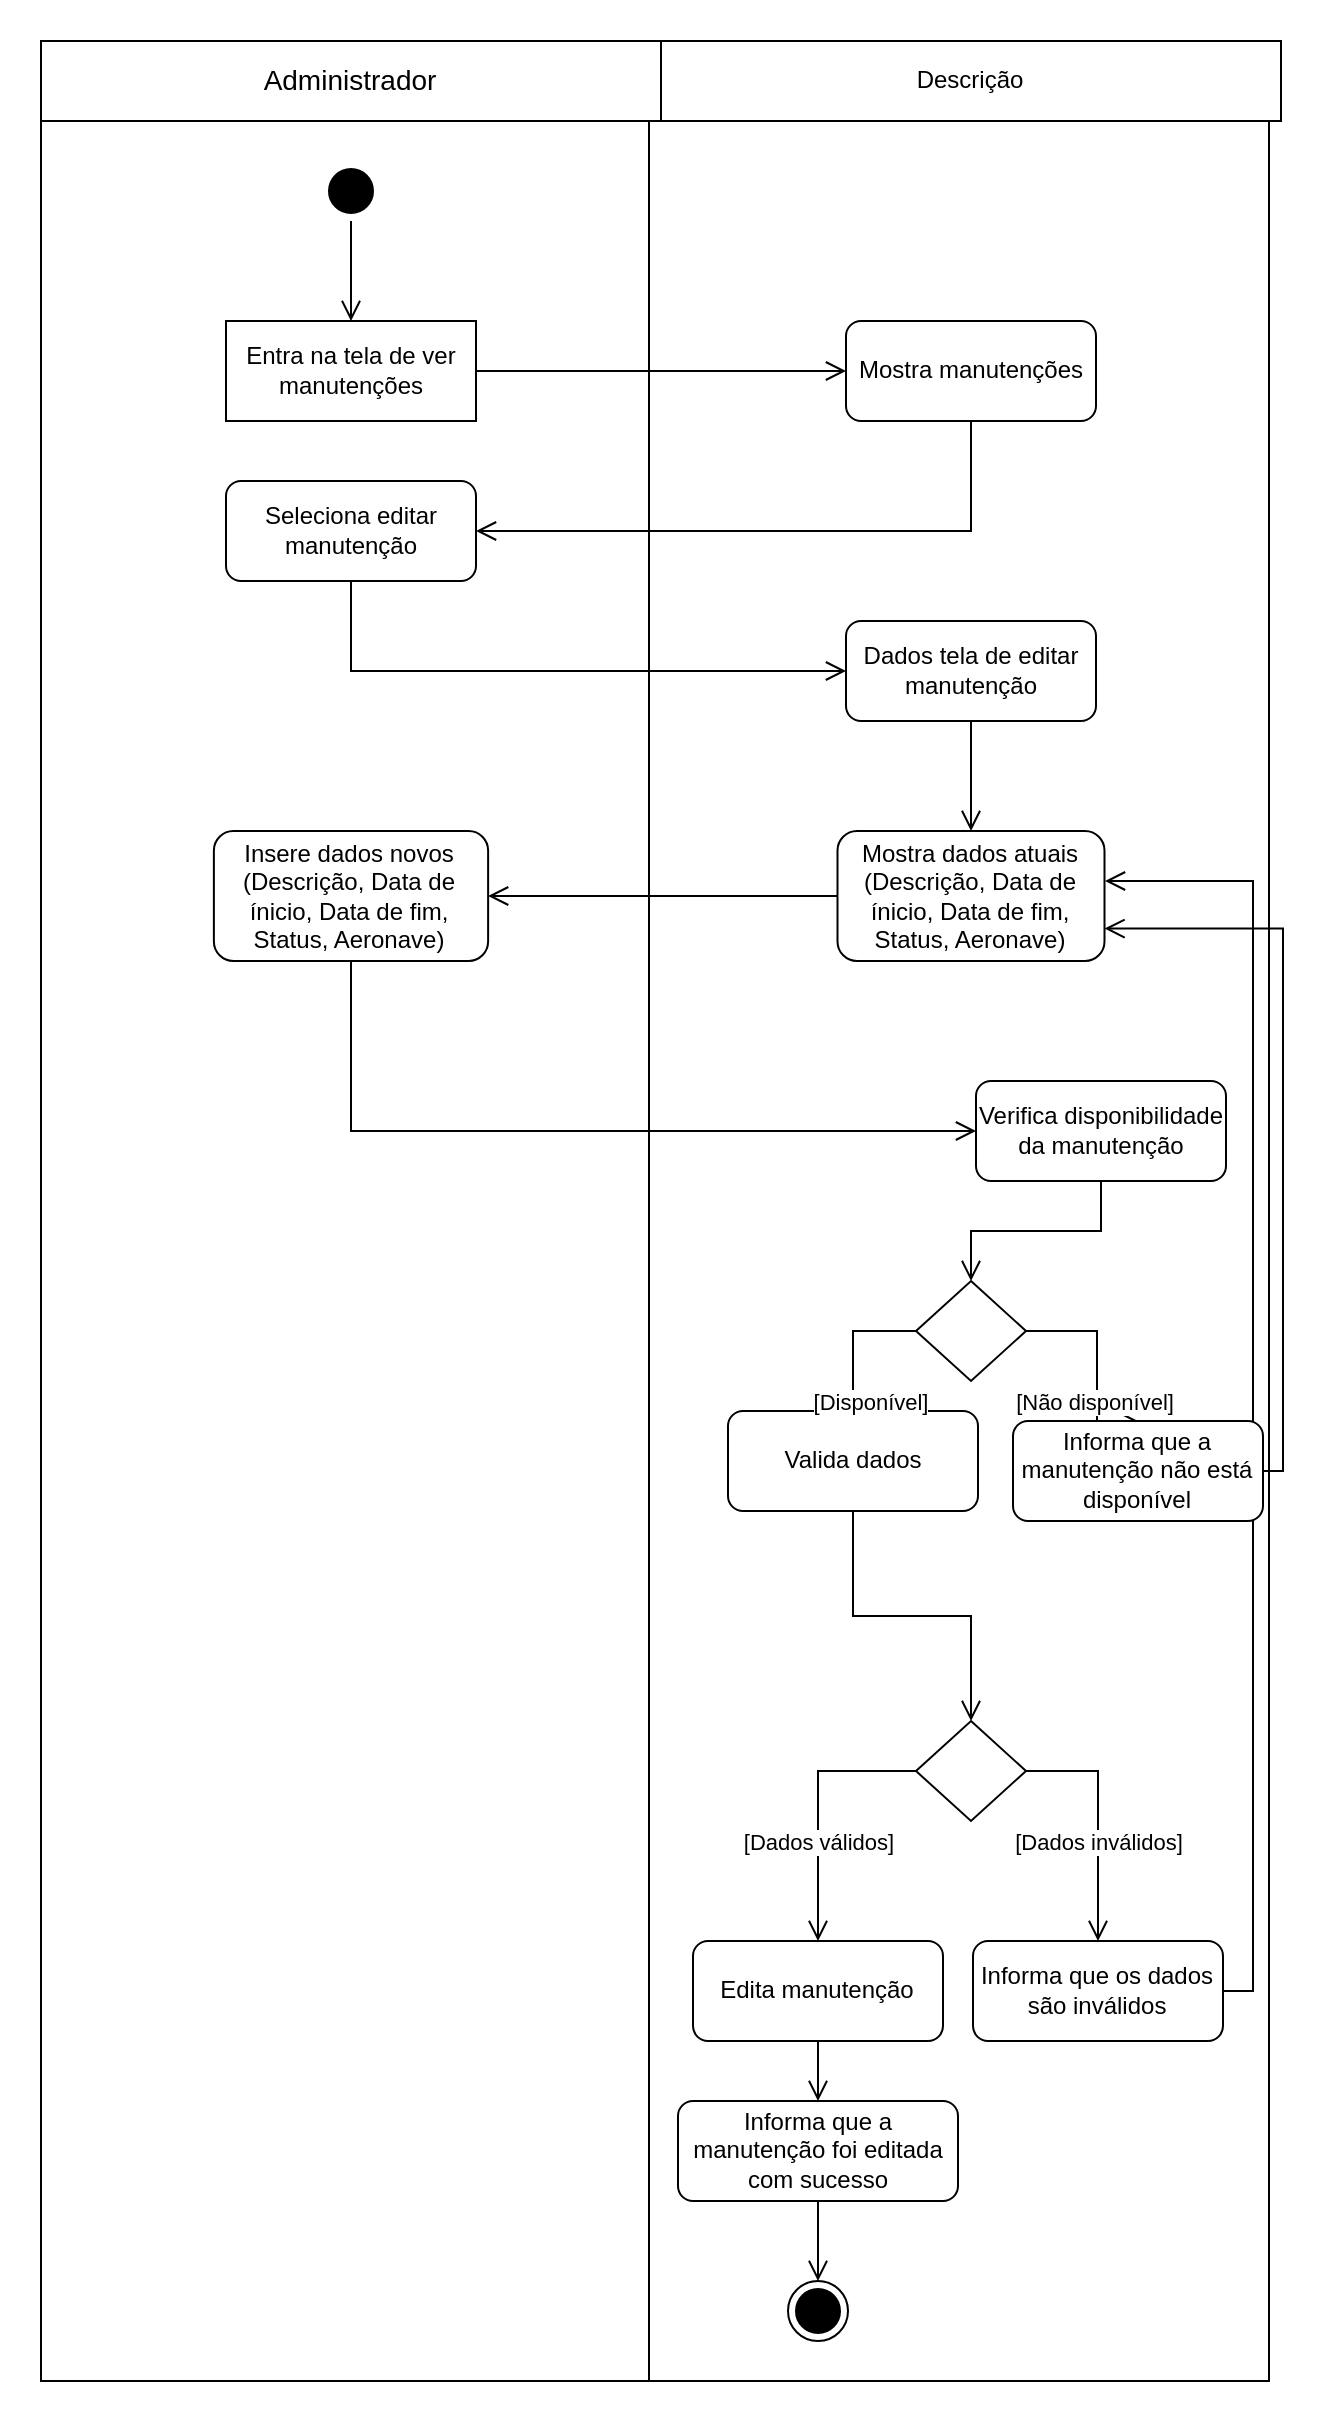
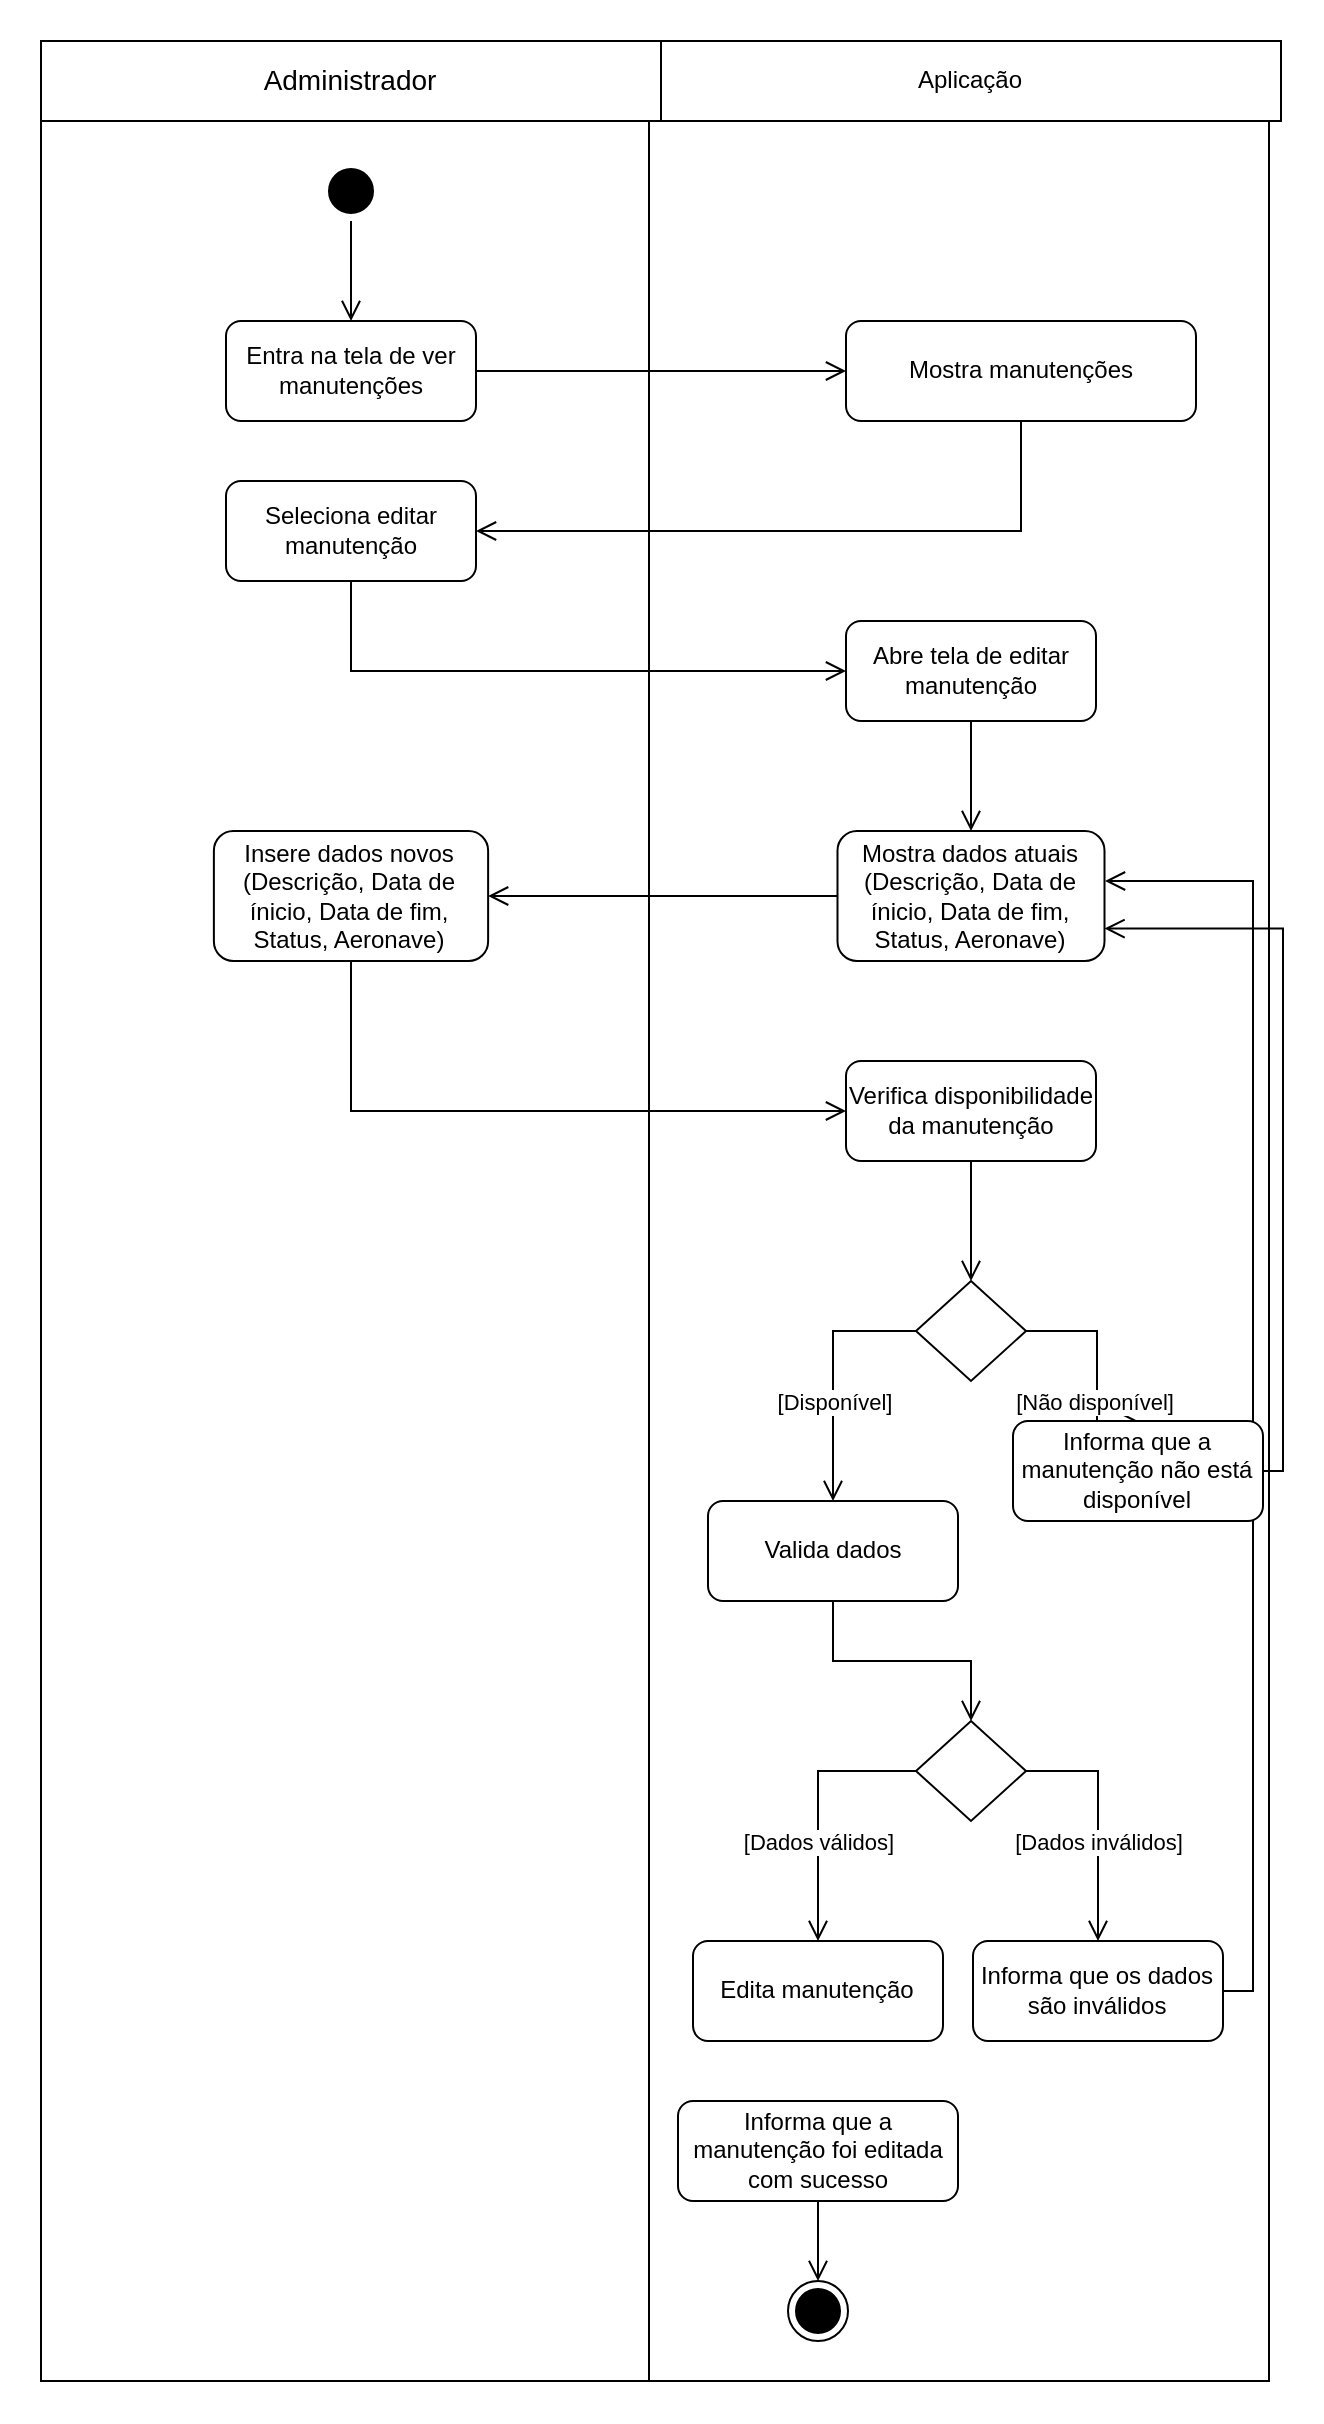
node "Descrição": label "Descrição" -> "Aplicação"
node "Entra na tela de ver manutenções": shape rectangle -> rounded rectangle
node "Mostra manutenções": size 250x100 -> 350x100
node "Dados tela de editar manutenção": label "Dados tela de editar manutenção" -> "Abre tela de editar manutenção"
node "Verifica disponibilidade da manutenção": moved (1101, 1131) -> (971, 1111)
node "Valida dados": moved (853, 1461) -> (833, 1551)
edge "Edita manutenção" -> "Informa que a manutenção foi editada com sucesso": removed
